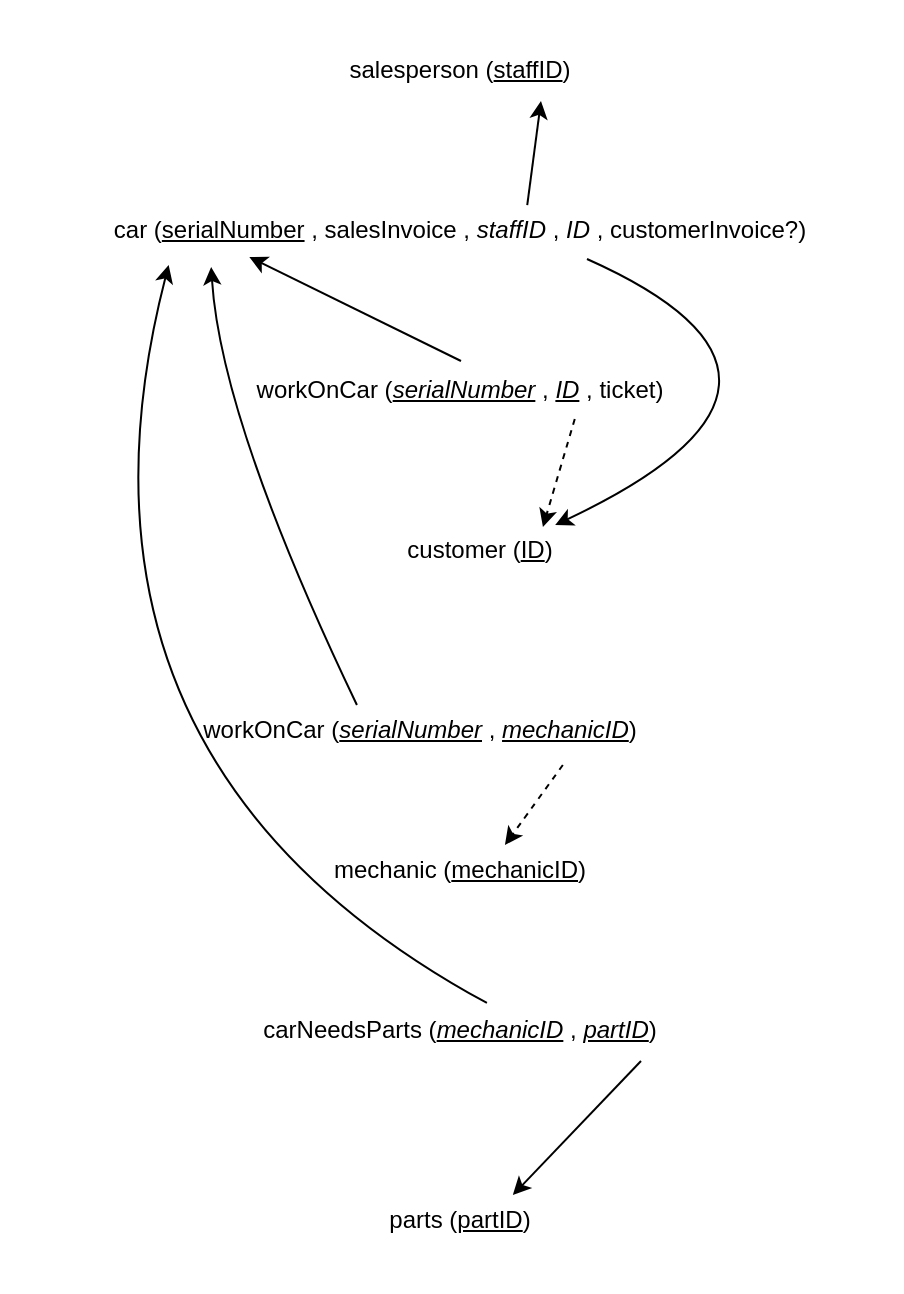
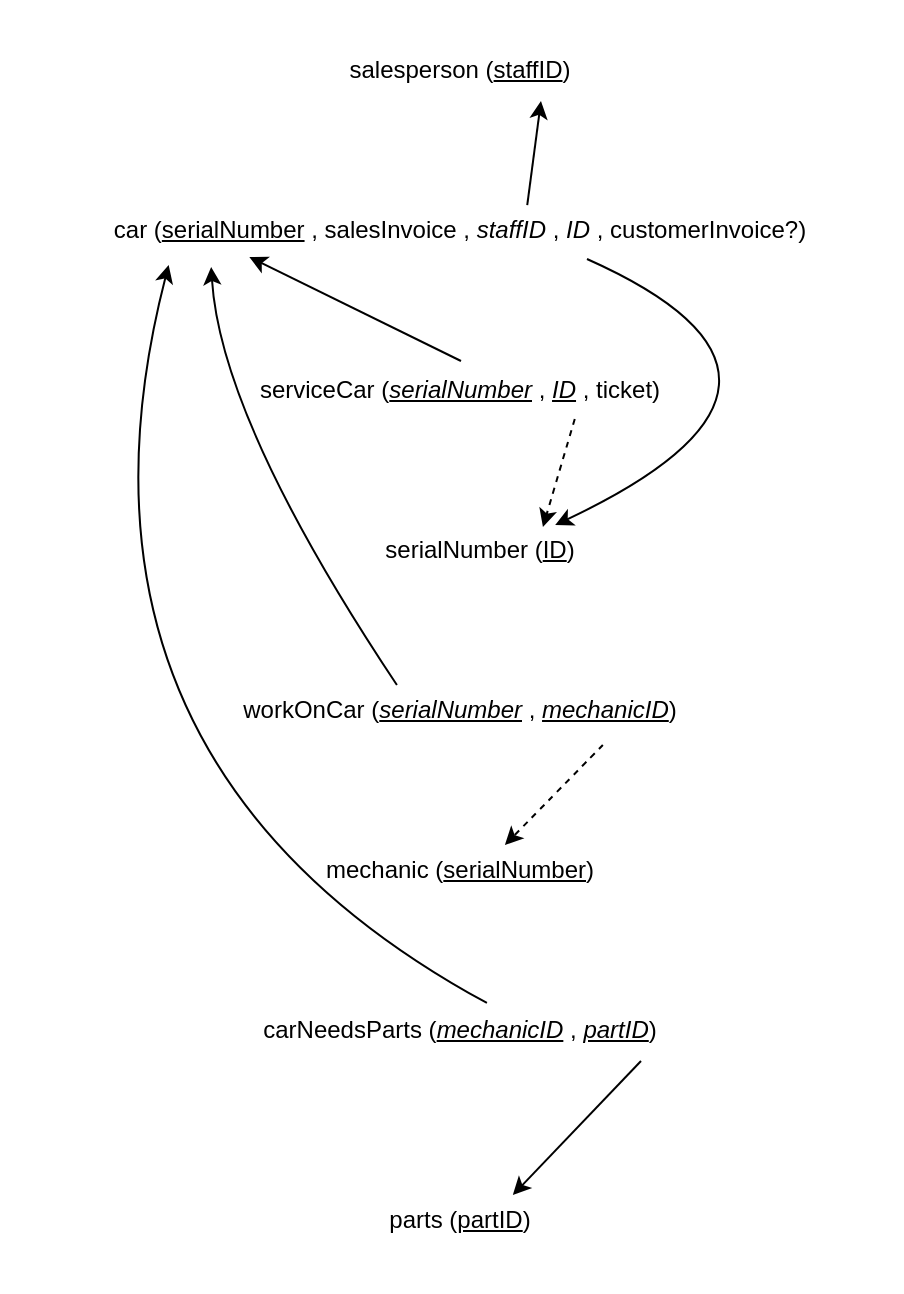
node "workOnCar (serialNumber , ID , ticket)": label "workOnCar (serialNumber , ID , ticket)" -> "serviceCar (serialNumber , ID , ticket)"
node "customer (ID)": label "customer (ID)" -> "serialNumber (ID)"
node "workOnCar (serialNumber , mechanicID)": moved (421, 731) -> (461, 711)
node "mechanic (mechanicID)": label "mechanic (mechanicID)" -> "mechanic (serialNumber)"
